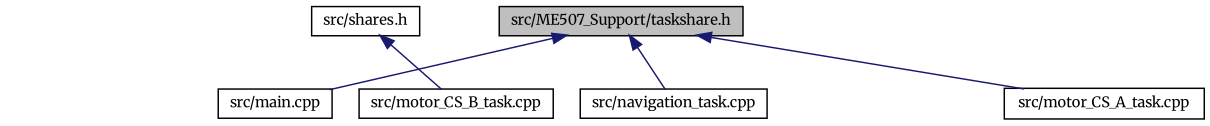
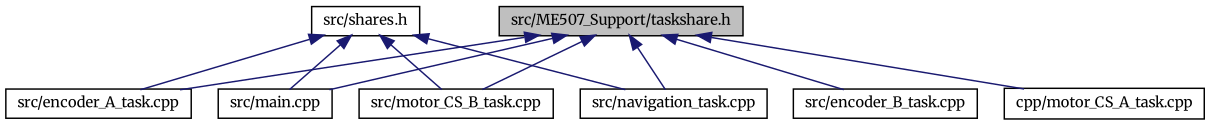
edge "src/main.cpp" -> "src/shares.h": added
edge "src/motor_CS_B_task.cpp" -> "src/ME507_Support/taskshare.h": added
edge "src/navigation_task.cpp" -> "src/shares.h": added
node "src/encoder_A_task.cpp": added
node "src/encoder_B_task.cpp": added
node "src/motor_CS_A_task.cpp": label "src/motor_CS_A_task.cpp" -> "cpp/motor_CS_A_task.cpp"
